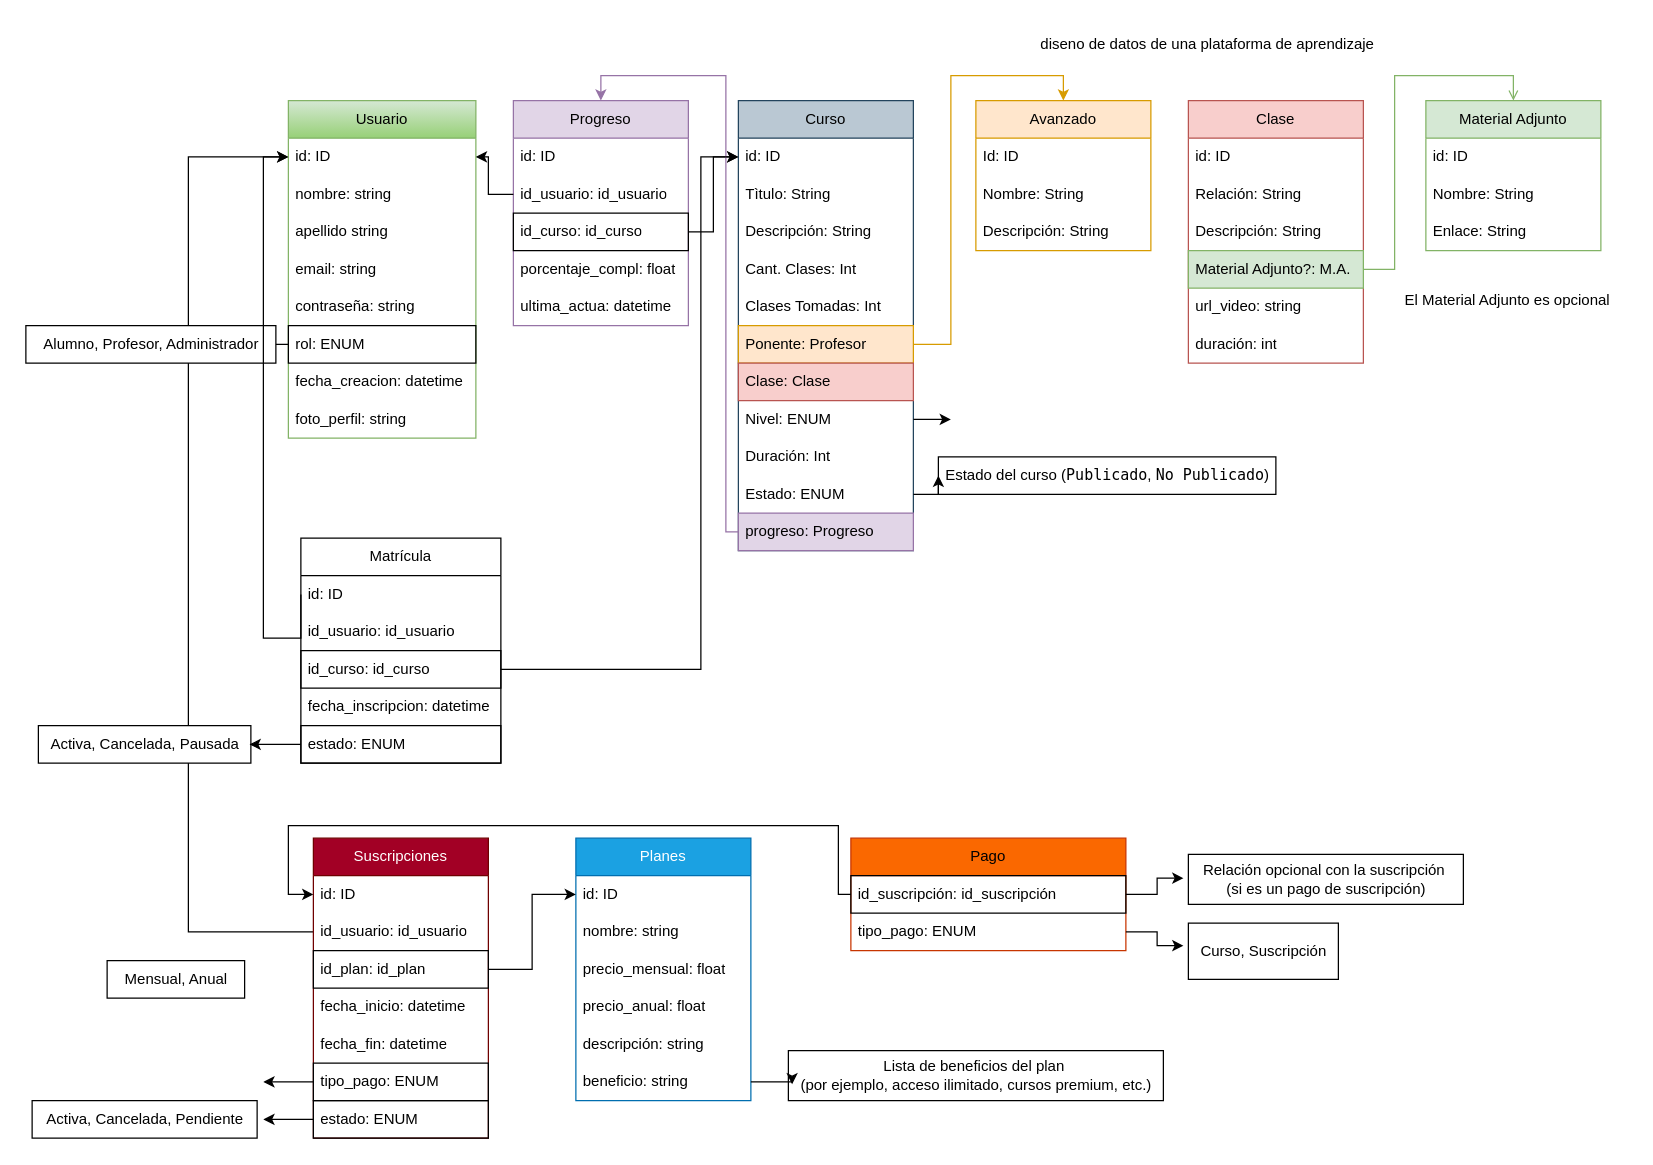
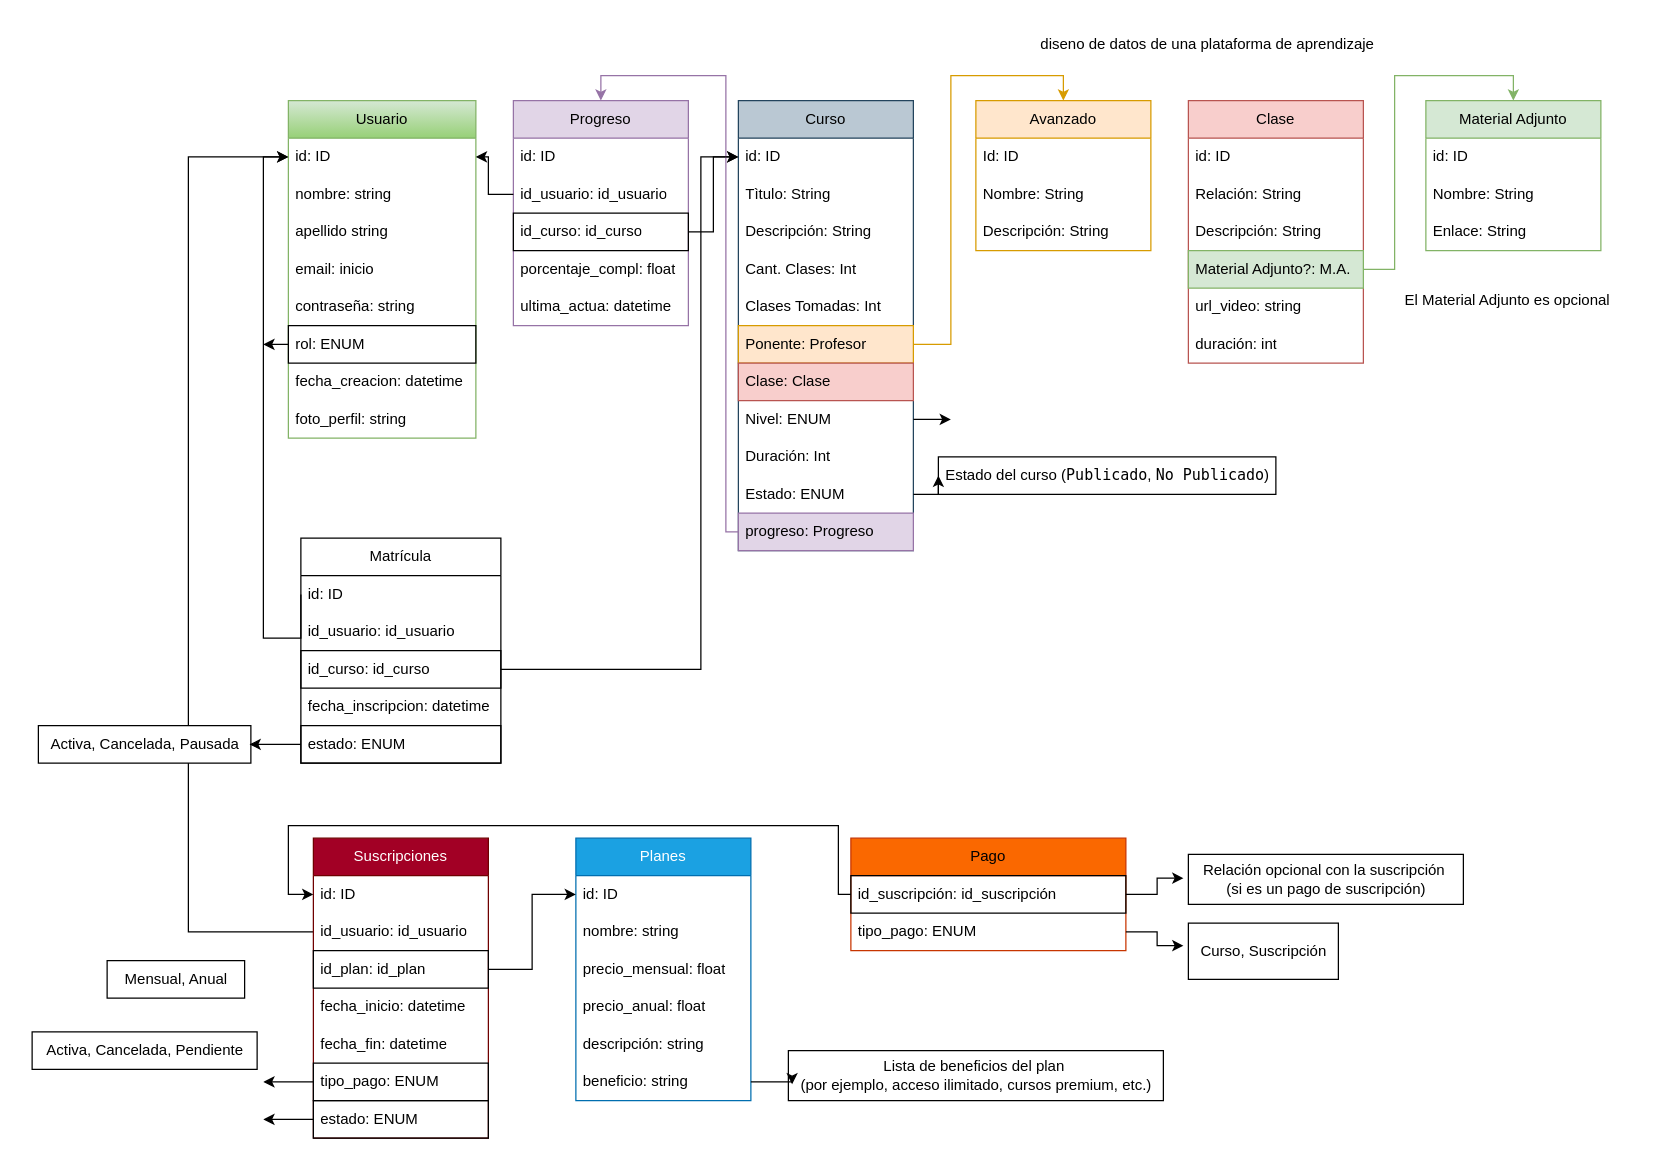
edge "Material Adjunto?: M.A." -> "Material Adjunto": arrowhead open -> classic
node "email: string": label "email: string" -> "email: inicio"
node "Alumno, Profesor, Administrador": removed
node "Activa, Cancelada, Pendiente": moved (144, 1119) -> (144, 1051)
